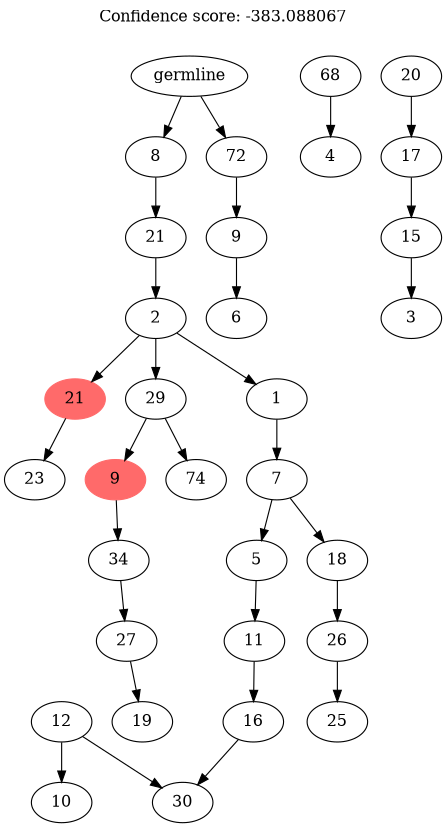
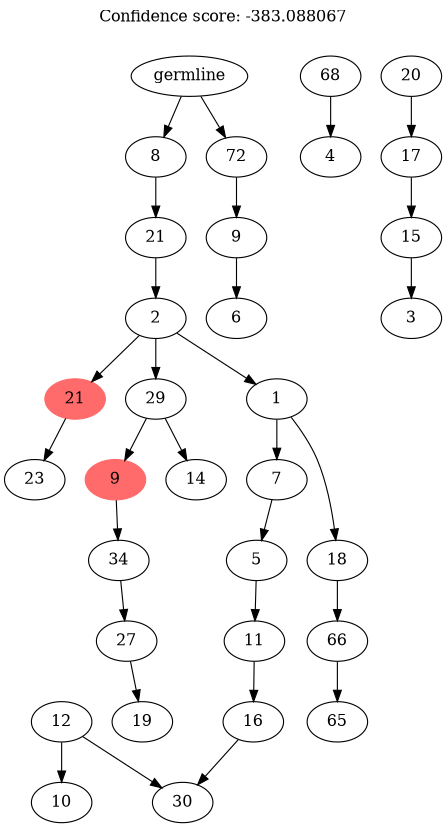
node "74": label "74" -> "14"
edge "7" -> "18": now "1" -> "18"
node "26": label "26" -> "66"
node "25": label "25" -> "65"
